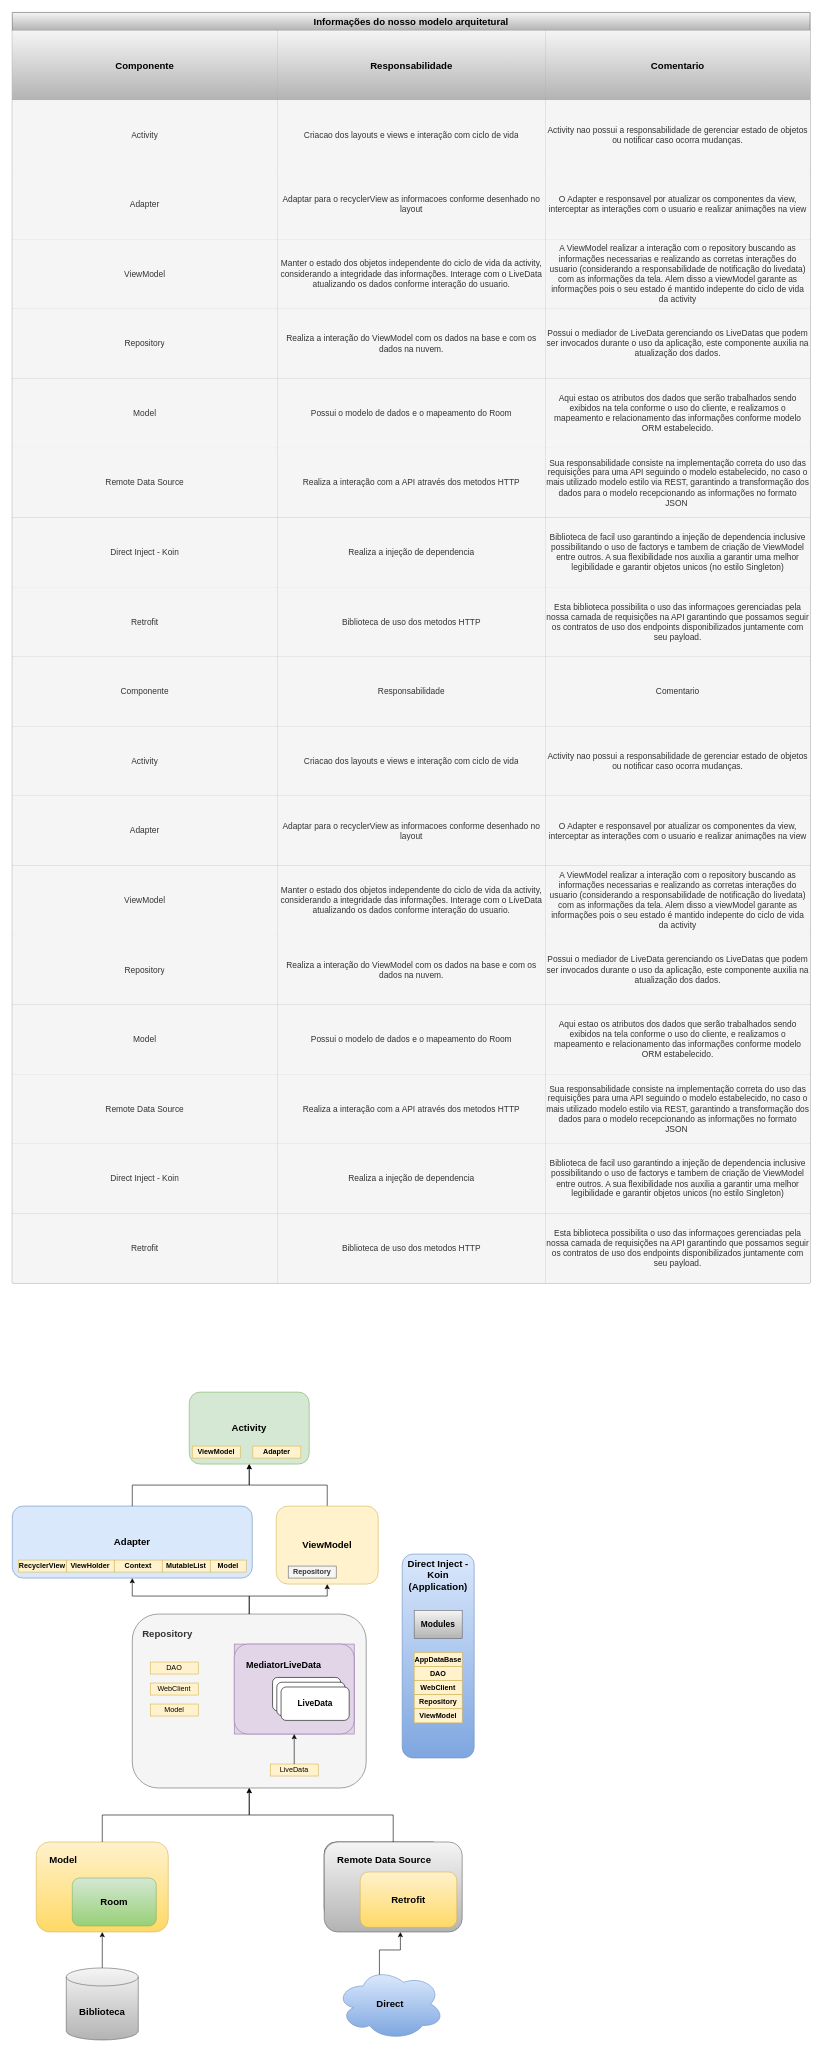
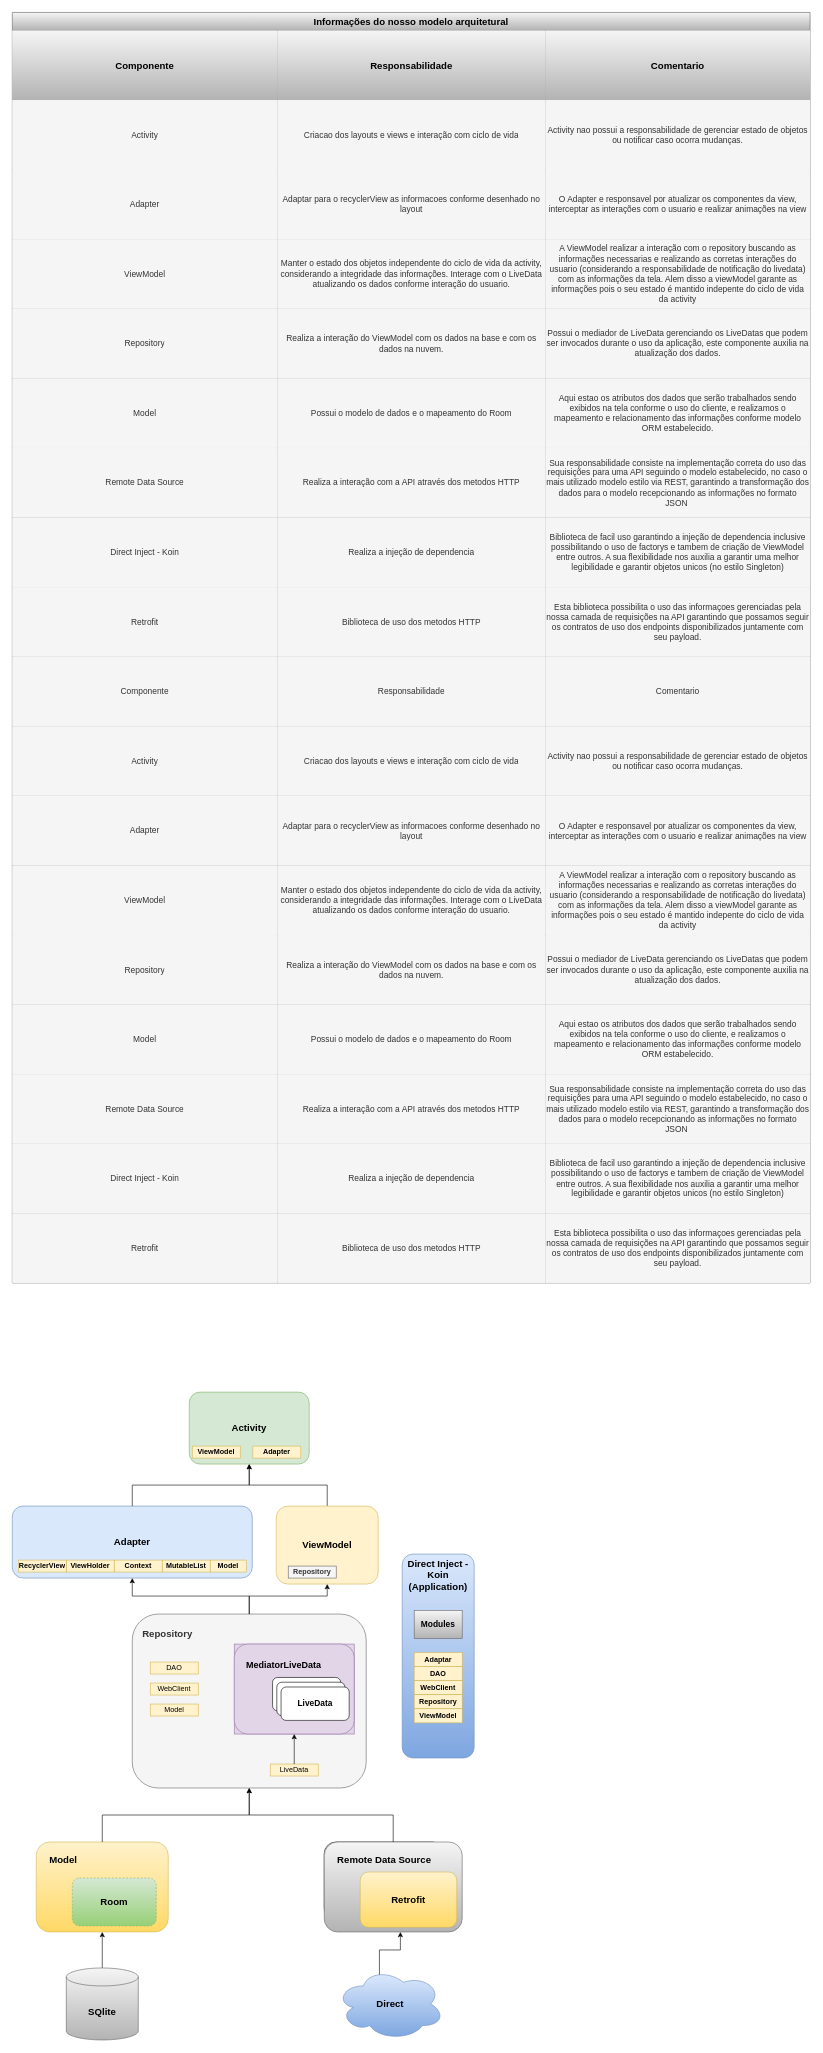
node "AppDataBase": label "AppDataBase" -> "Adaptar"
node "Room": style solid -> dashed
node "Biblioteca": label "Biblioteca" -> "SQlite"
